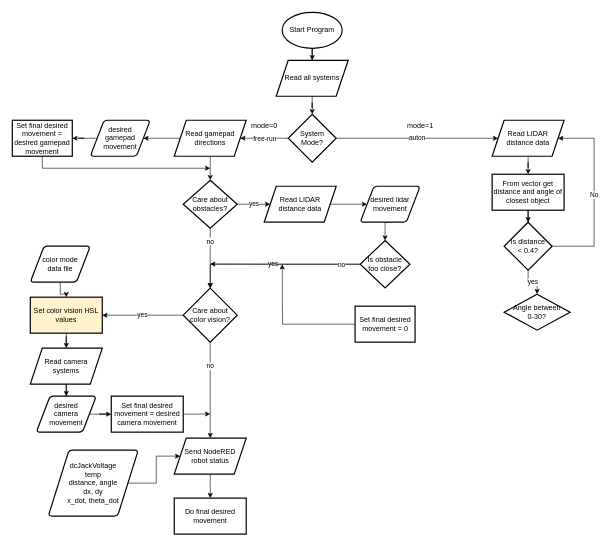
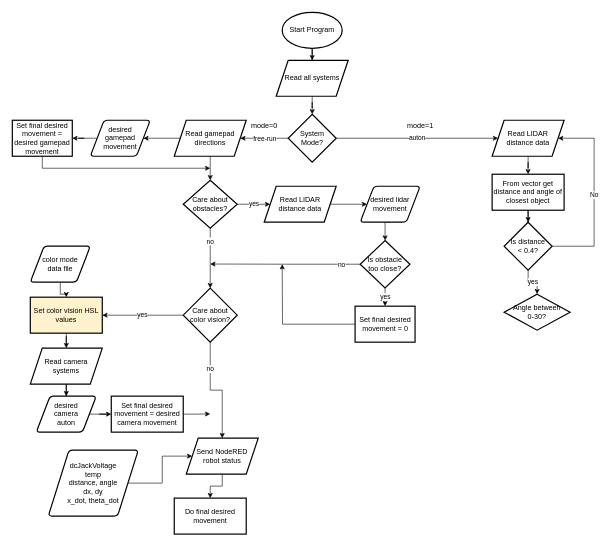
edge "Is obstacle too close?" -> "Care about color vision?": now "Is obstacle too close?" -> "Set final desired movement = 0"
node "desired camera movement": label "desired camera movement" -> "desired camera auton"
node "Send NodeRED robot status": moved (210, 456) -> (222, 456)
